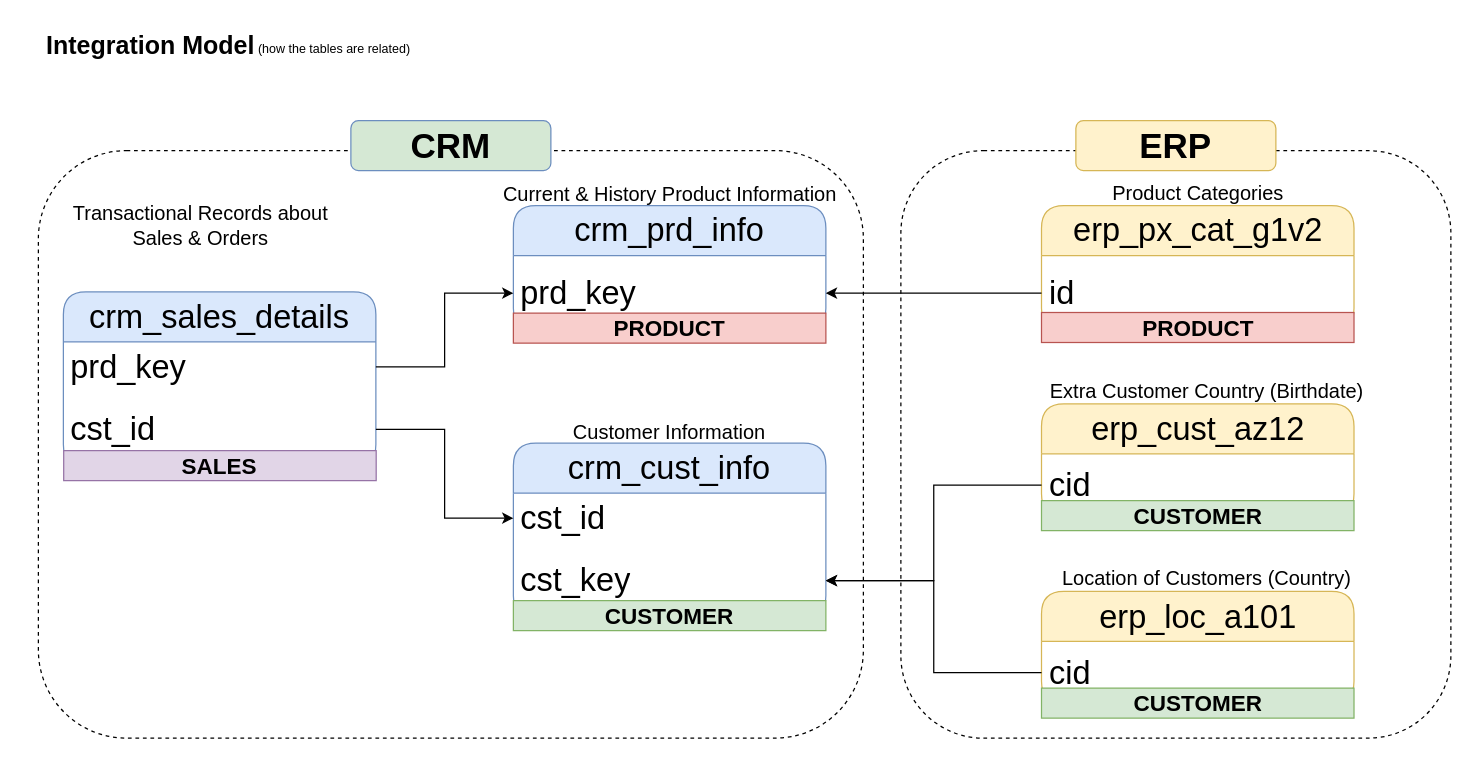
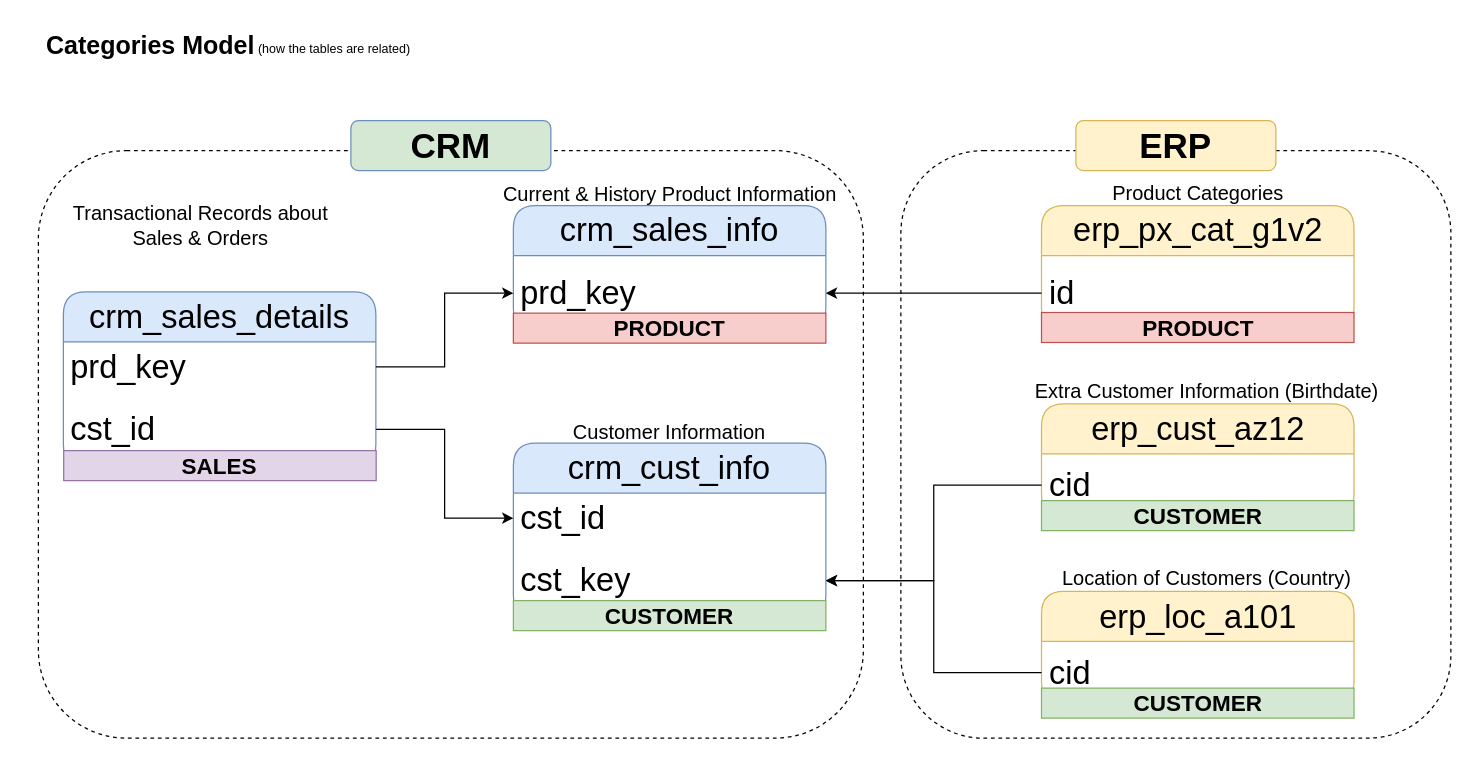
node "Integration Model": label "Integration Model" -> "Categories Model"
node "crm_prd_info": label "crm_prd_info" -> "crm_sales_info"
node "Extra Customer Country (Birthdate)": label "Extra Customer Country (Birthdate)" -> "Extra Customer Information (Birthdate)"
